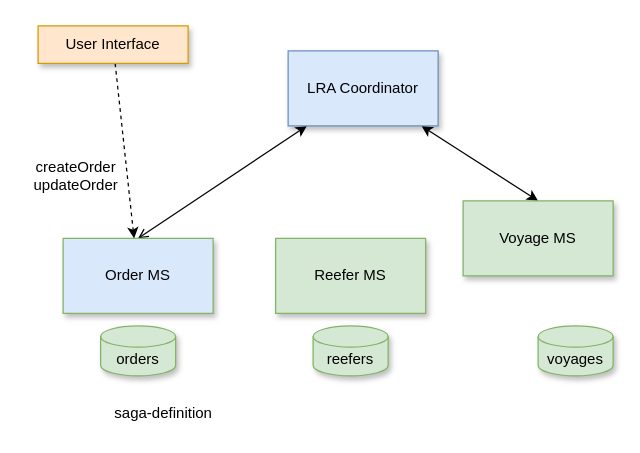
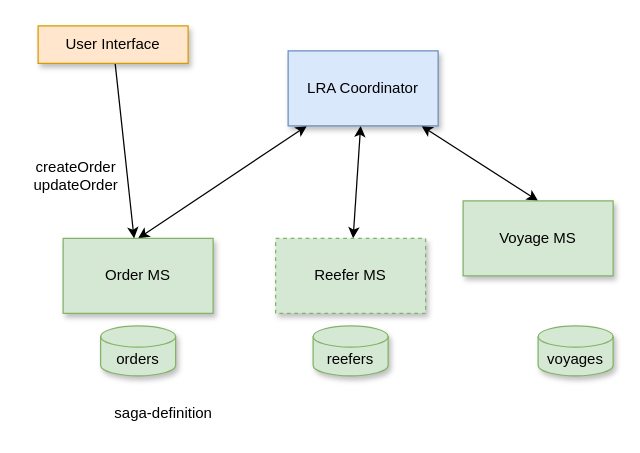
edge "User Interface" -> "Order MS": style dashed -> solid
edge "LRA Coordinator" -- "Reefer MS": added
edge "LRA Coordinator" -- "Order MS": arrowhead open -> classic
node "Order MS": fillcolor #dae8fc -> #d5e8d4
node "Reefer MS": style solid -> dashed
